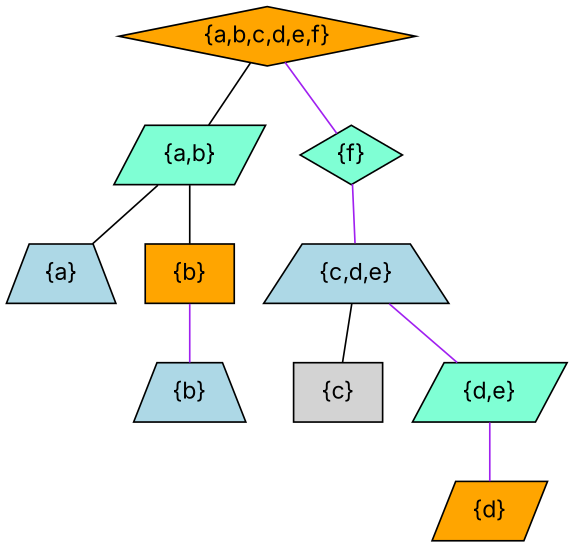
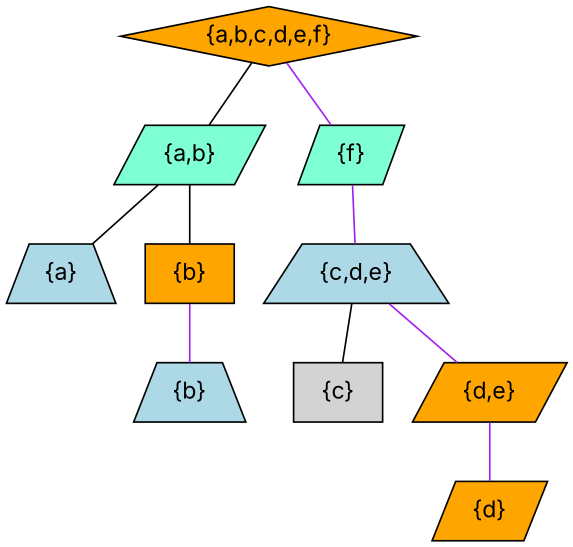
node "{f}": shape diamond -> parallelogram
node "{d,e}": fillcolor aquamarine -> orange
